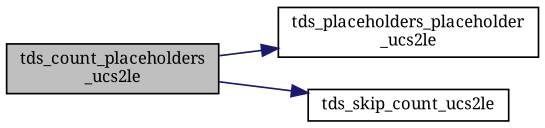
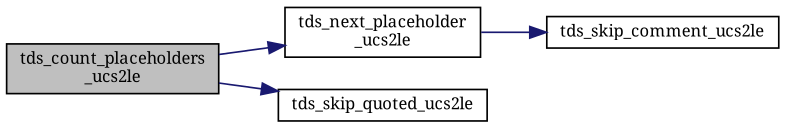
node "tds_placeholders_placeholder _ucs2le": label "tds_placeholders_placeholder _ucs2le" -> "tds_next_placeholder _ucs2le"
node "tds_skip_comment_ucs2le": added
node "tds_skip_count_ucs2le": label "tds_skip_count_ucs2le" -> "tds_skip_quoted_ucs2le"
